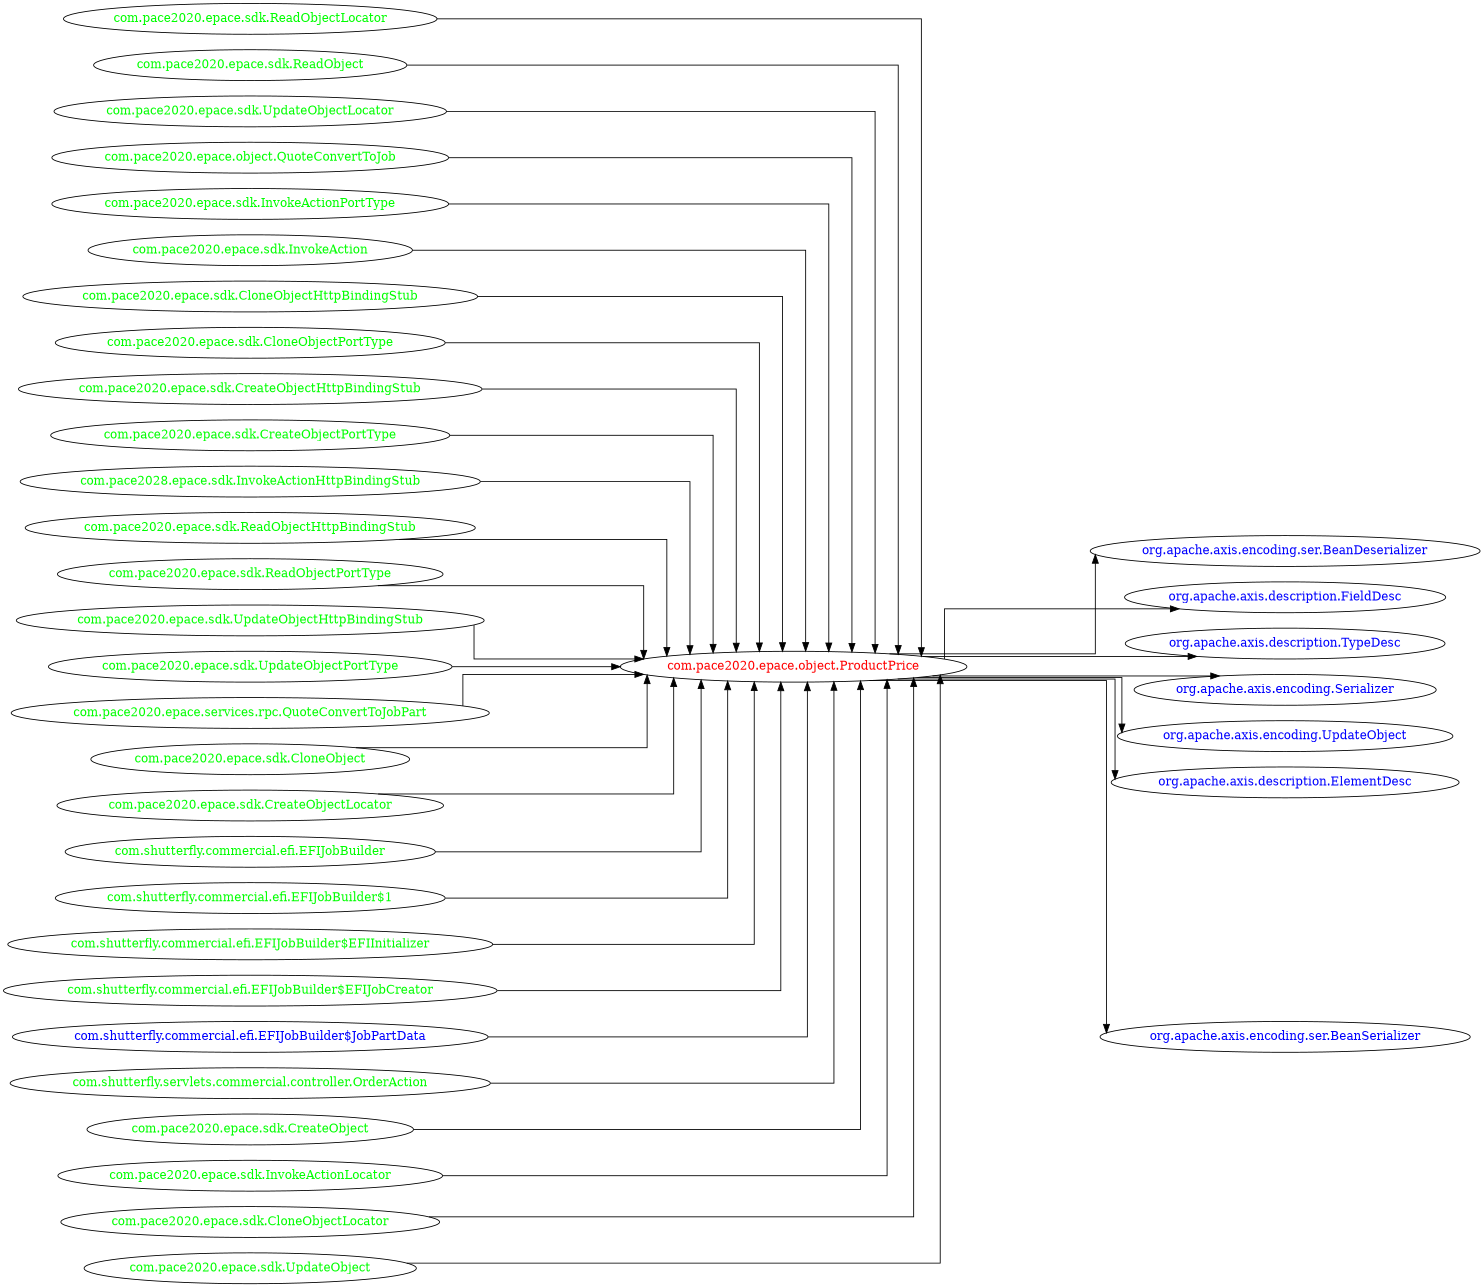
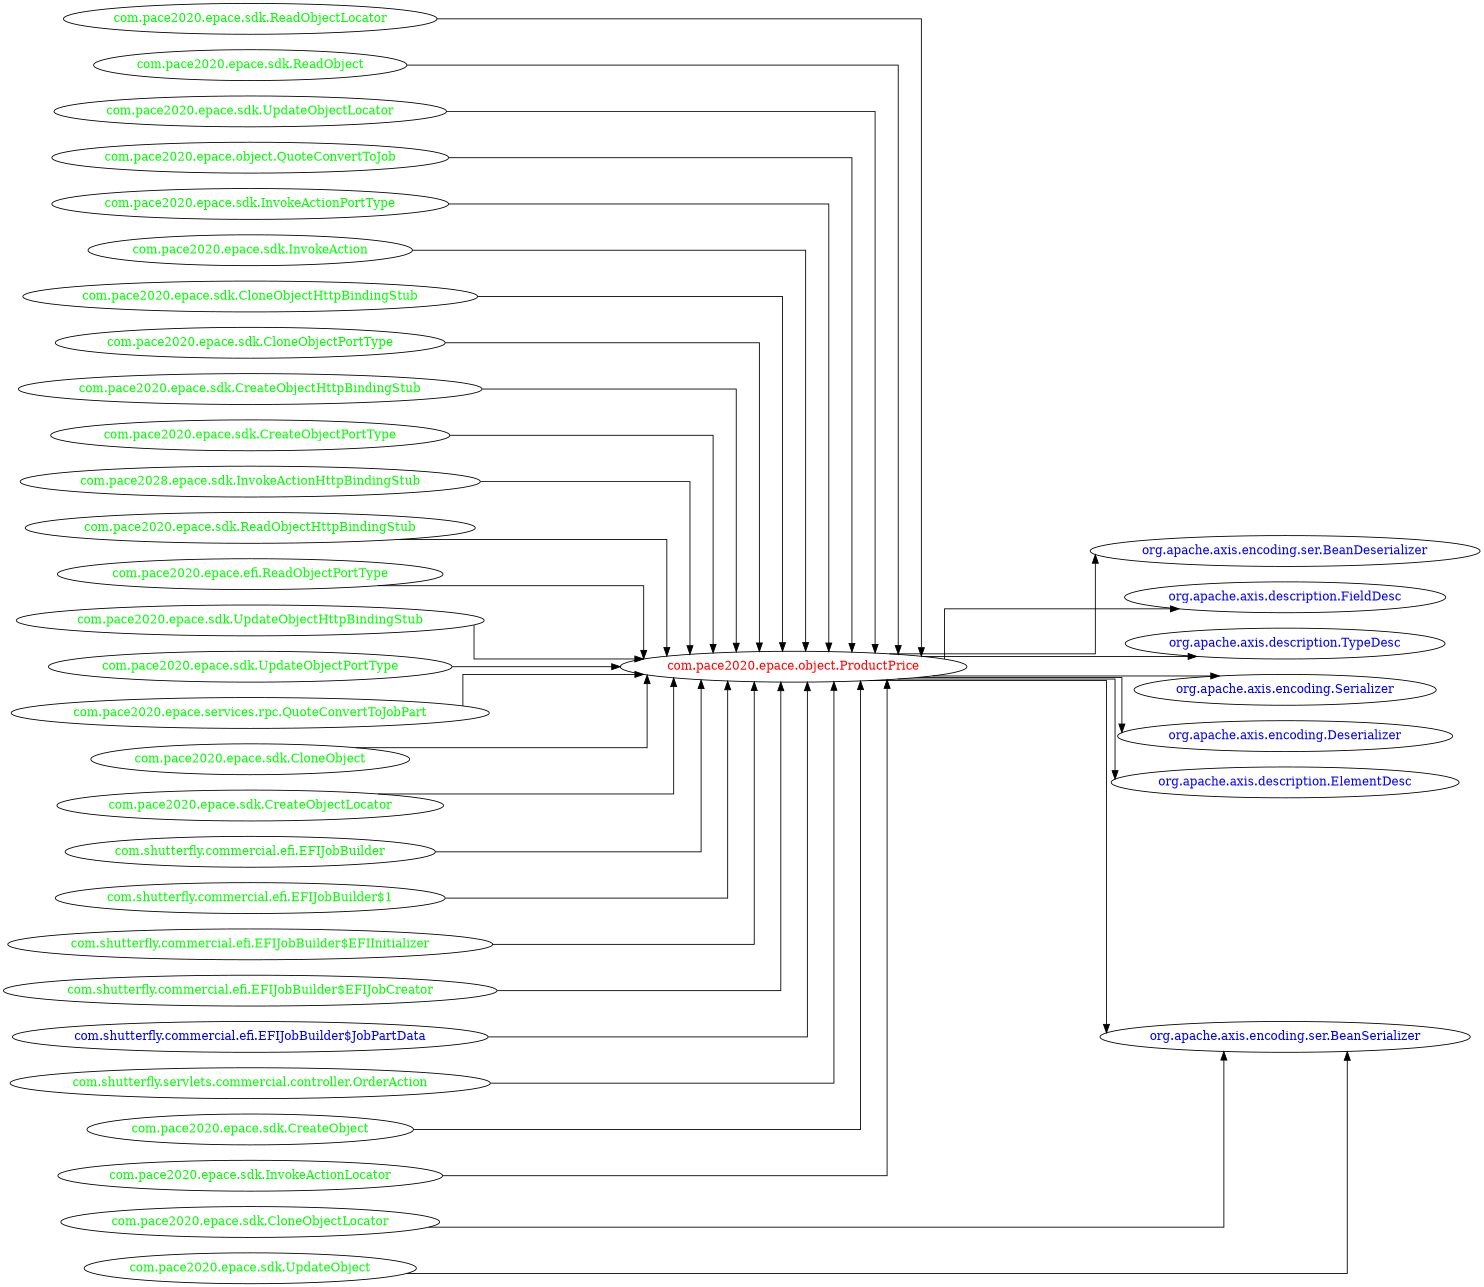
node "com.pace2020.epace.sdk.ReadObjectPortType": label "com.pace2020.epace.sdk.ReadObjectPortType" -> "com.pace2020.epace.efi.ReadObjectPortType"
node "org.apache.axis.encoding.UpdateObject": label "org.apache.axis.encoding.UpdateObject" -> "org.apache.axis.encoding.Deserializer"
edge "com.pace2020.epace.sdk.CloneObjectLocator" -> "com.pace2020.epace.object.ProductPrice": now "com.pace2020.epace.sdk.CloneObjectLocator" -> "org.apache.axis.encoding.ser.BeanSerializer"
edge "com.pace2020.epace.sdk.UpdateObject" -> "com.pace2020.epace.object.ProductPrice": now "com.pace2020.epace.sdk.UpdateObject" -> "org.apache.axis.encoding.ser.BeanSerializer"
